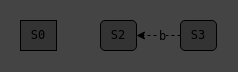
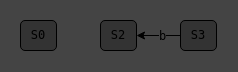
node "S0": shape rectangle -> rounded rectangle
edge "S3" -> "S2": style dashed -> solid
